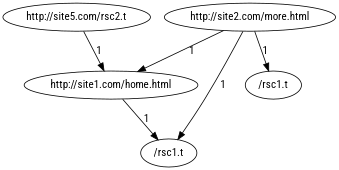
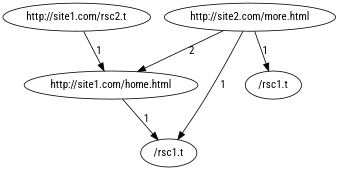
node "http://site5.com/rsc2.t": label "http://site5.com/rsc2.t" -> "http://site1.com/rsc2.t"
edge "http://site2.com/more.html" -> "http://site1.com/home.html": label "1" -> "2"
